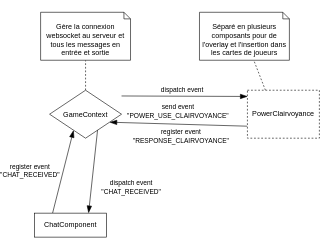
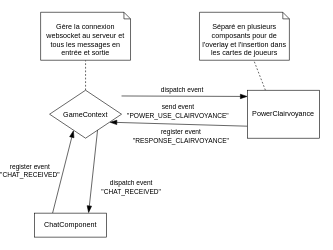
node "PowerClairvoyance": style dashed -> solid
